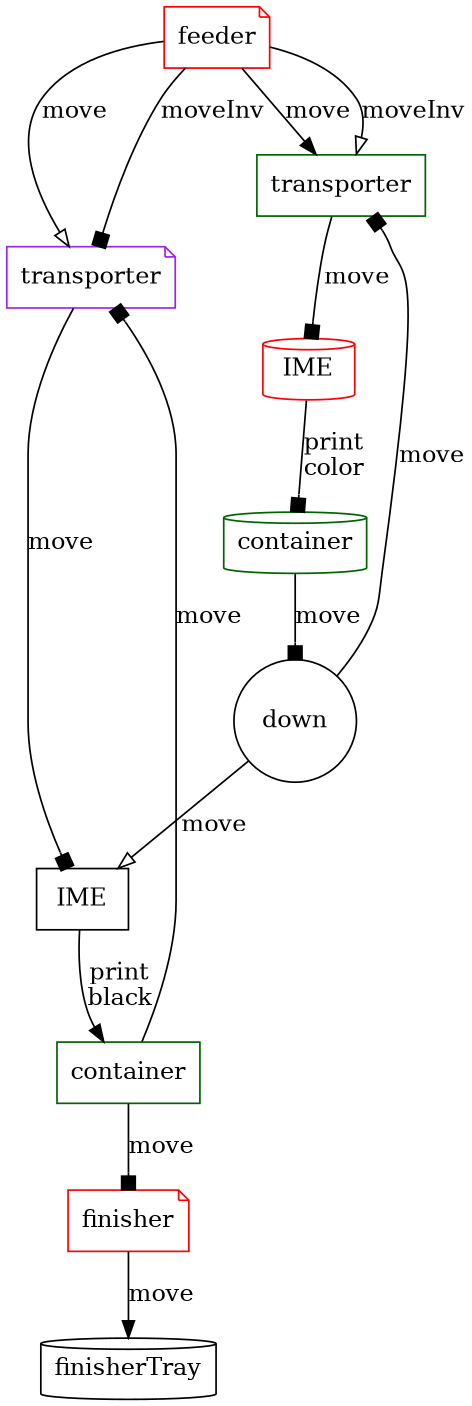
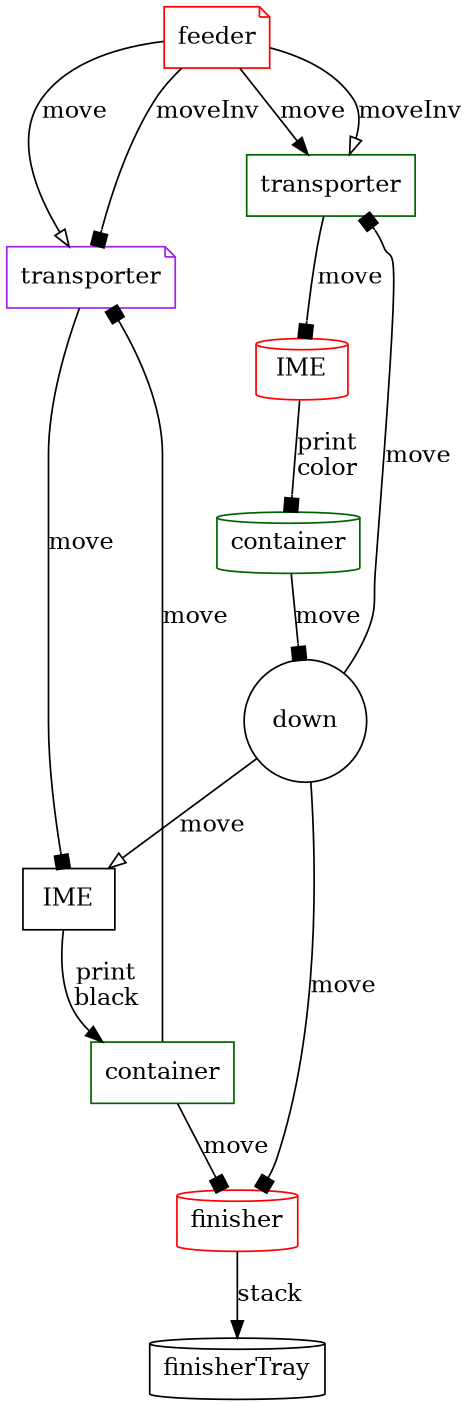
edge "down" -> "finisher": added, label "move"
node "finisher": shape note -> cylinder
edge "finisher" -> "finisherTray": label "move" -> "stack"
